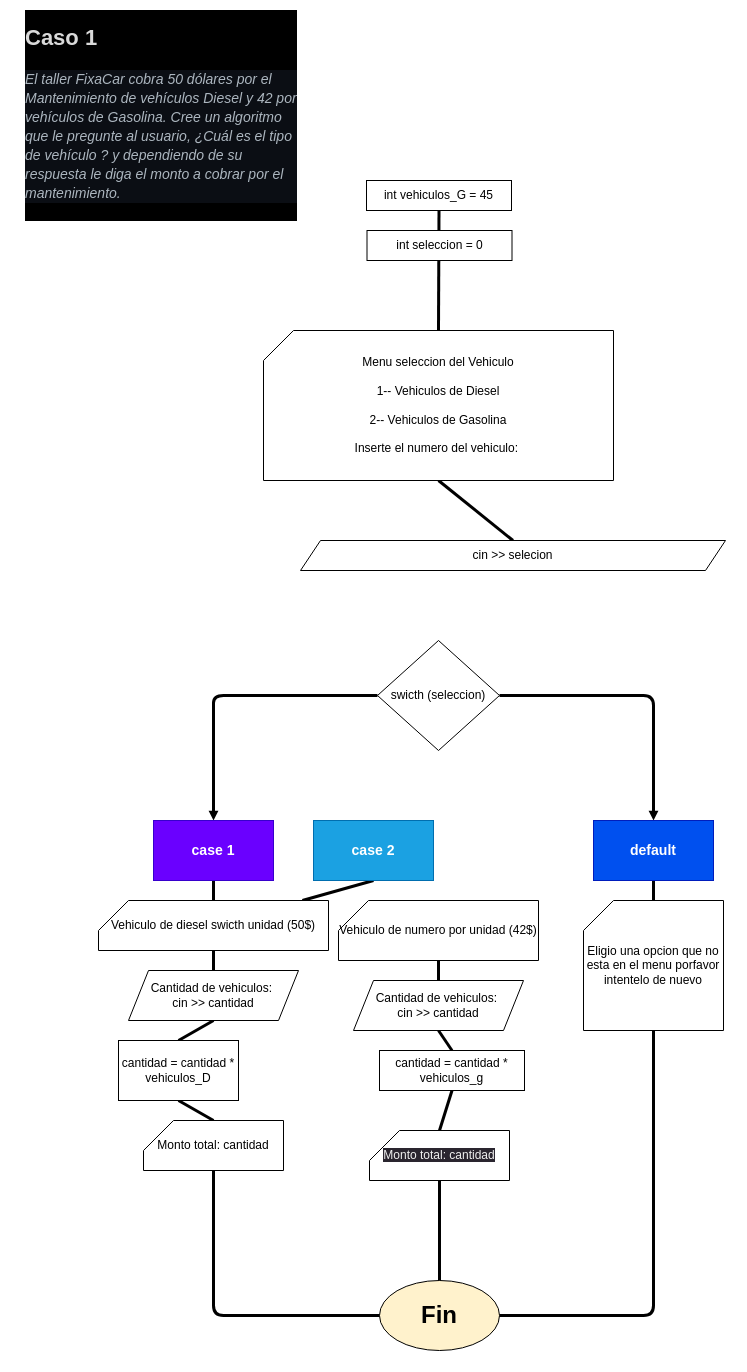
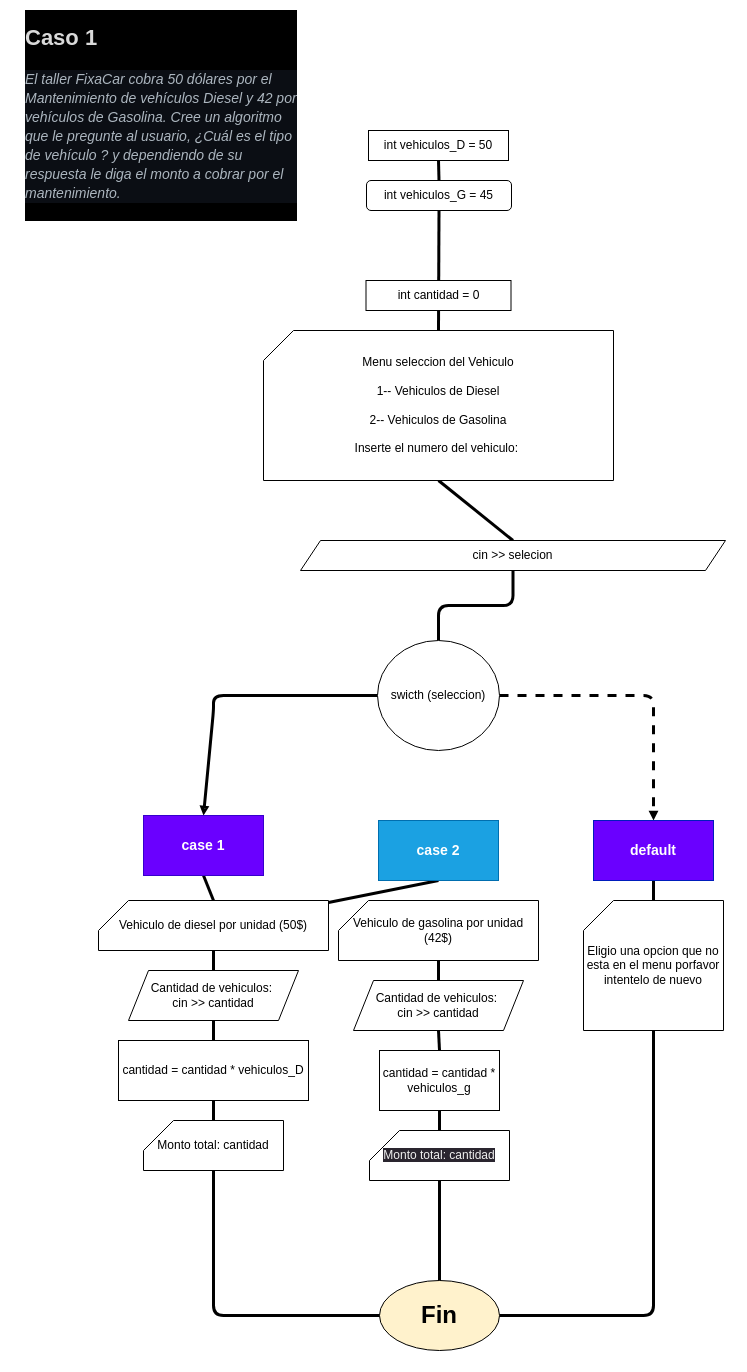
node "int vehiculos_D = 50": added
edge "int vehiculos_D = 50" -- "int vehiculos_G = 45": added
node "int vehiculos_G = 45": shape rectangle -> rounded rectangle
node "int seleccion = 0": removed
node "int cantidad = 0": added
edge "cin >> selecion" -- "swicth (seleccion)": added
node "swicth (seleccion)": shape diamond -> ellipse
edge "swicth (seleccion)" -> "default": style solid -> dashed
node "case 1": moved (214, 851) -> (204, 846)
node "case 2": moved (374, 851) -> (439, 851)
node "default": fillcolor #0050ef -> #6a00ff
node "Vehiculo de diesel swicth unidad (50$)": label "Vehiculo de diesel swicth unidad (50$)" -> "Vehiculo de diesel por unidad (50$)"
node "Vehiculo de numero por unidad (42$)": label "Vehiculo de numero por unidad (42$)" -> "Vehiculo de gasolina por unidad (42$)"
node "cantidad = cantidad * vehiculos_D": size 120x60 -> 190x60
node "cantidad = cantidad * vehiculos_g": size 145x40 -> 120x60
